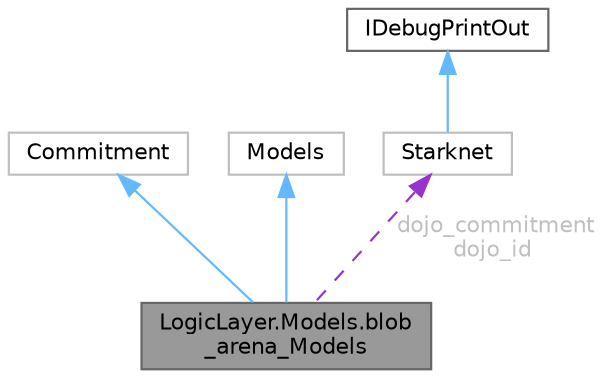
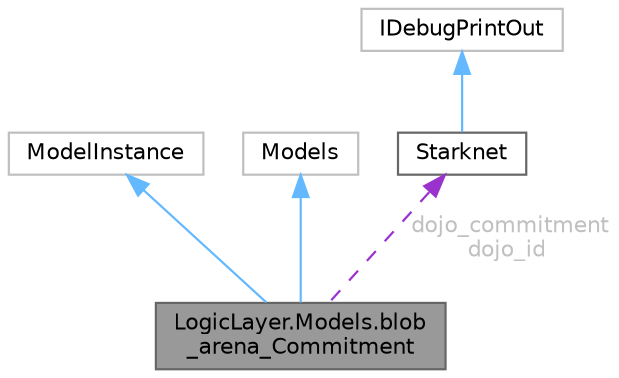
node "IDebugPrintOut": color gray40 -> grey75
node "Commitment": label "Commitment" -> "ModelInstance"
node "Starknet": color grey75 -> gray40
node "LogicLayer.Models.blob _arena_Models": label "LogicLayer.Models.blob _arena_Models" -> "LogicLayer.Models.blob _arena_Commitment"
